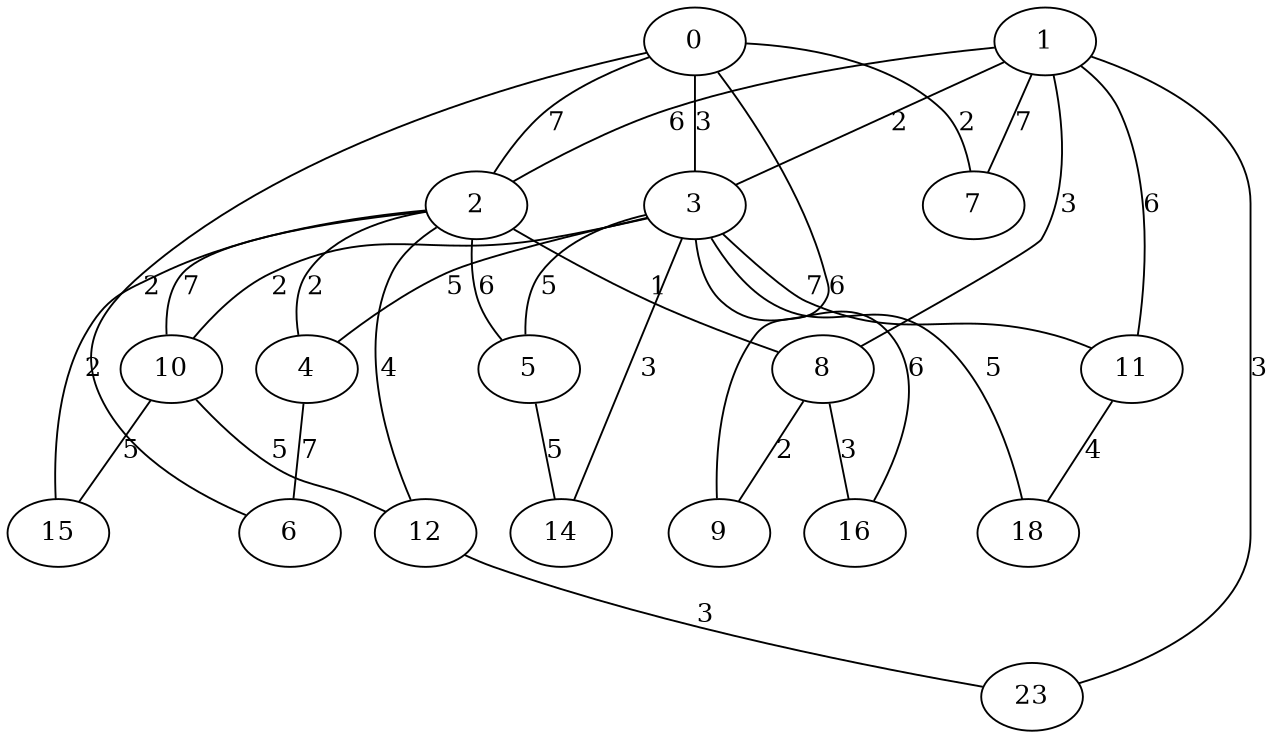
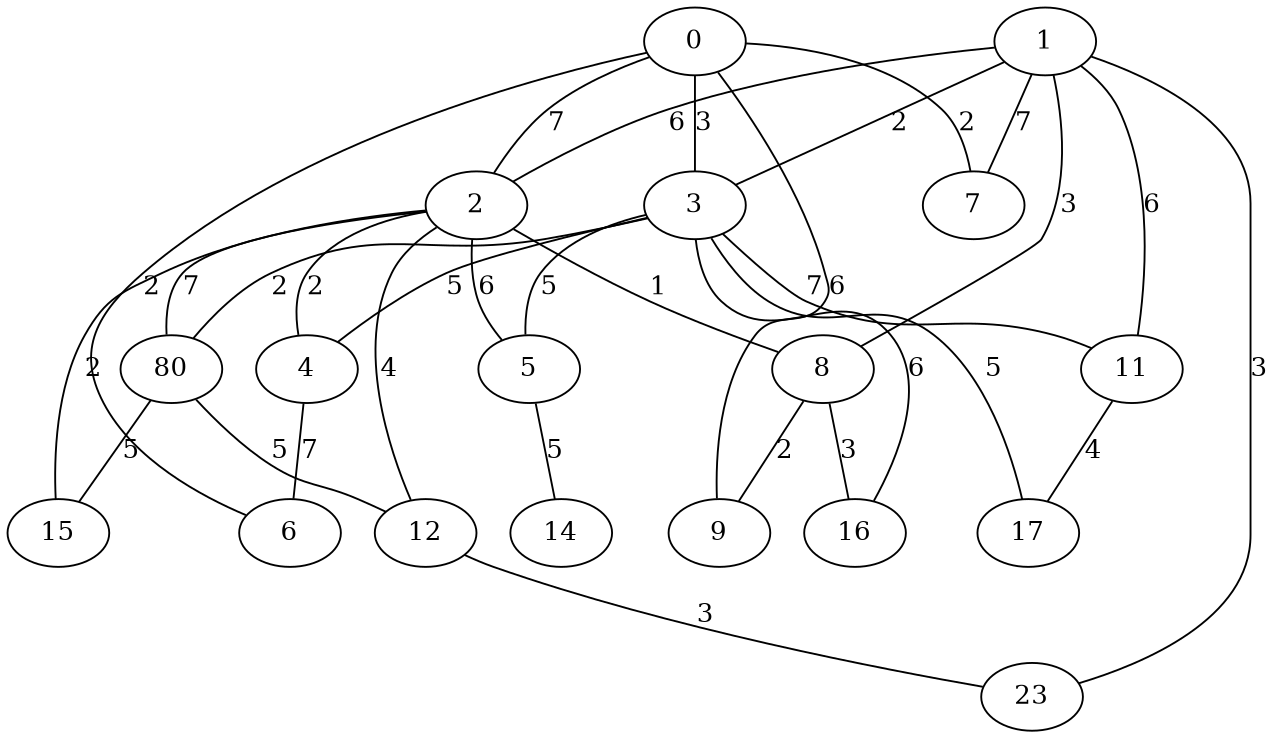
node "10": label "10" -> "80"
edge "3" -- "14": removed, label "3"
node "18": label "18" -> "17"
